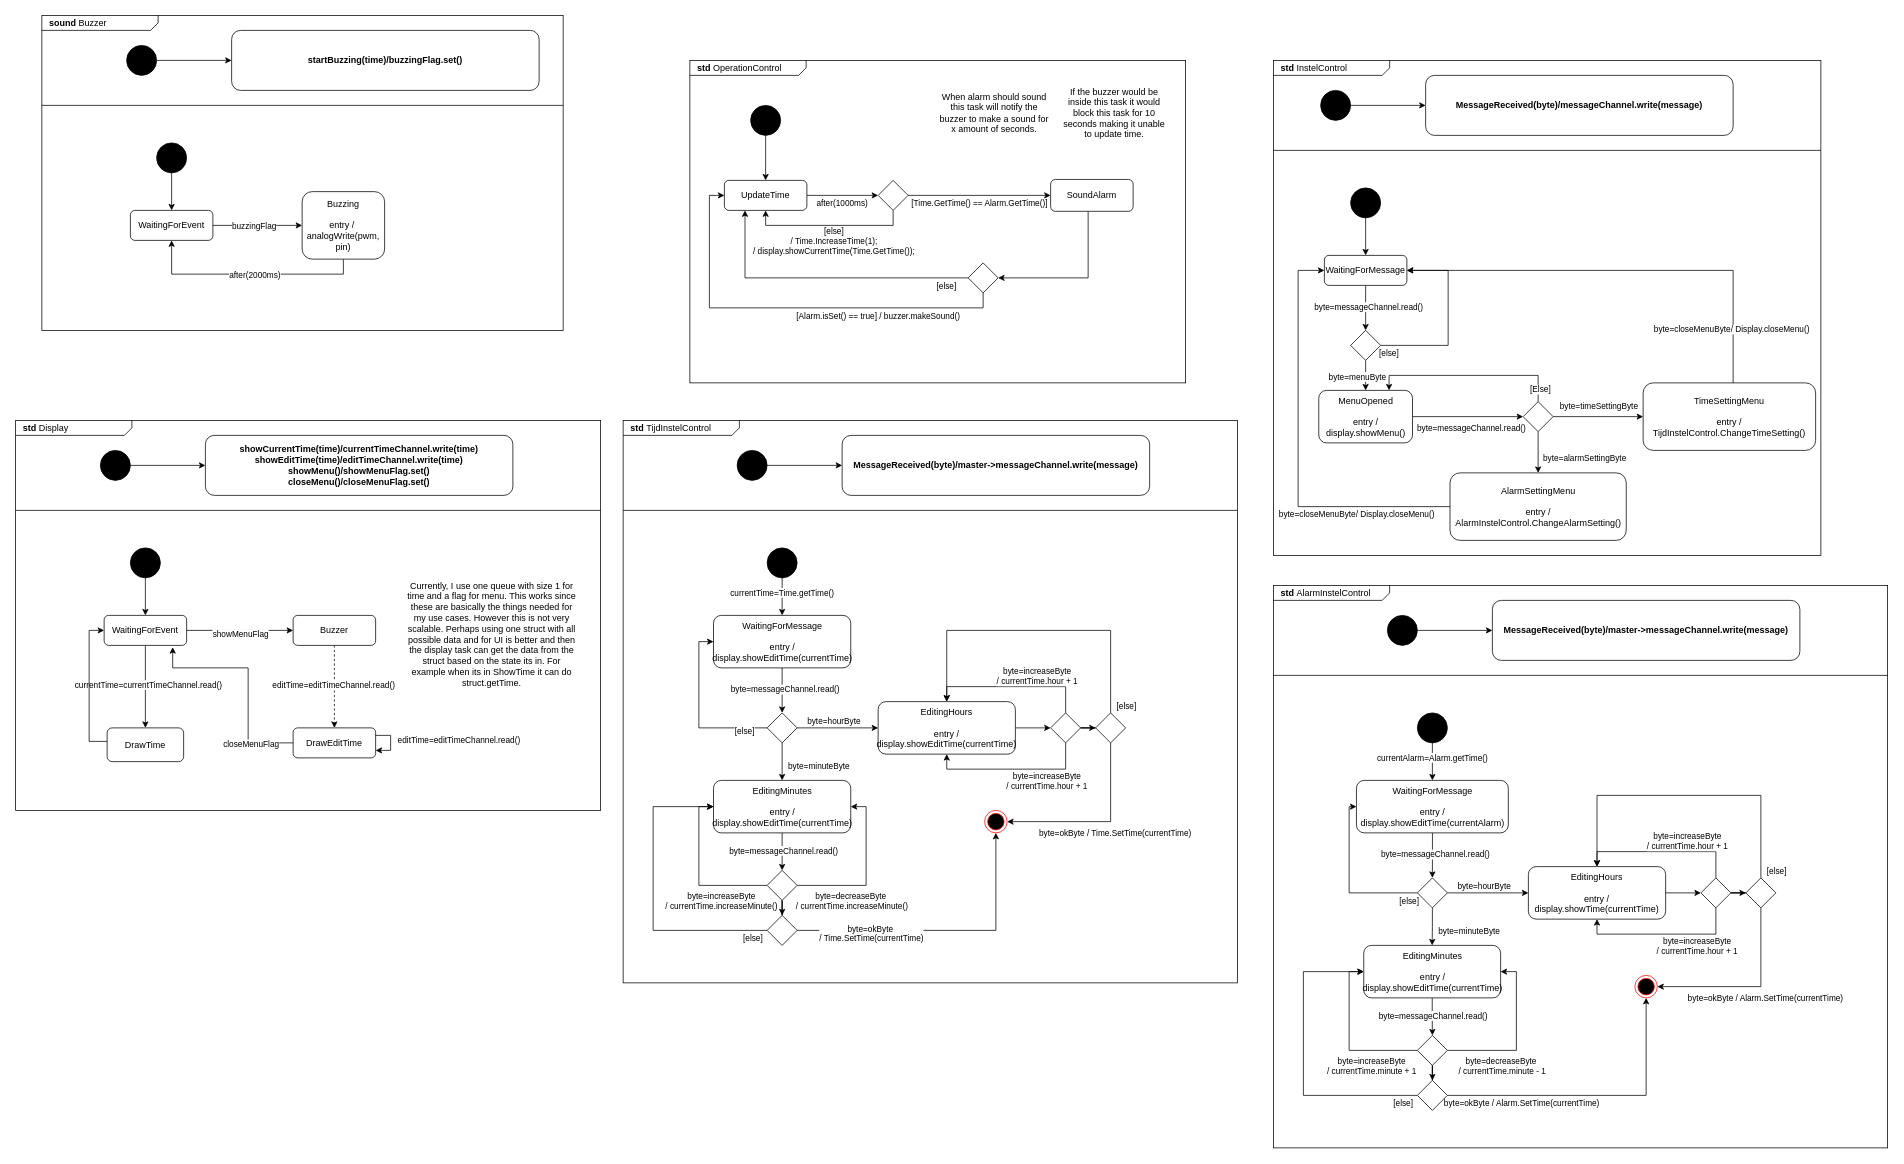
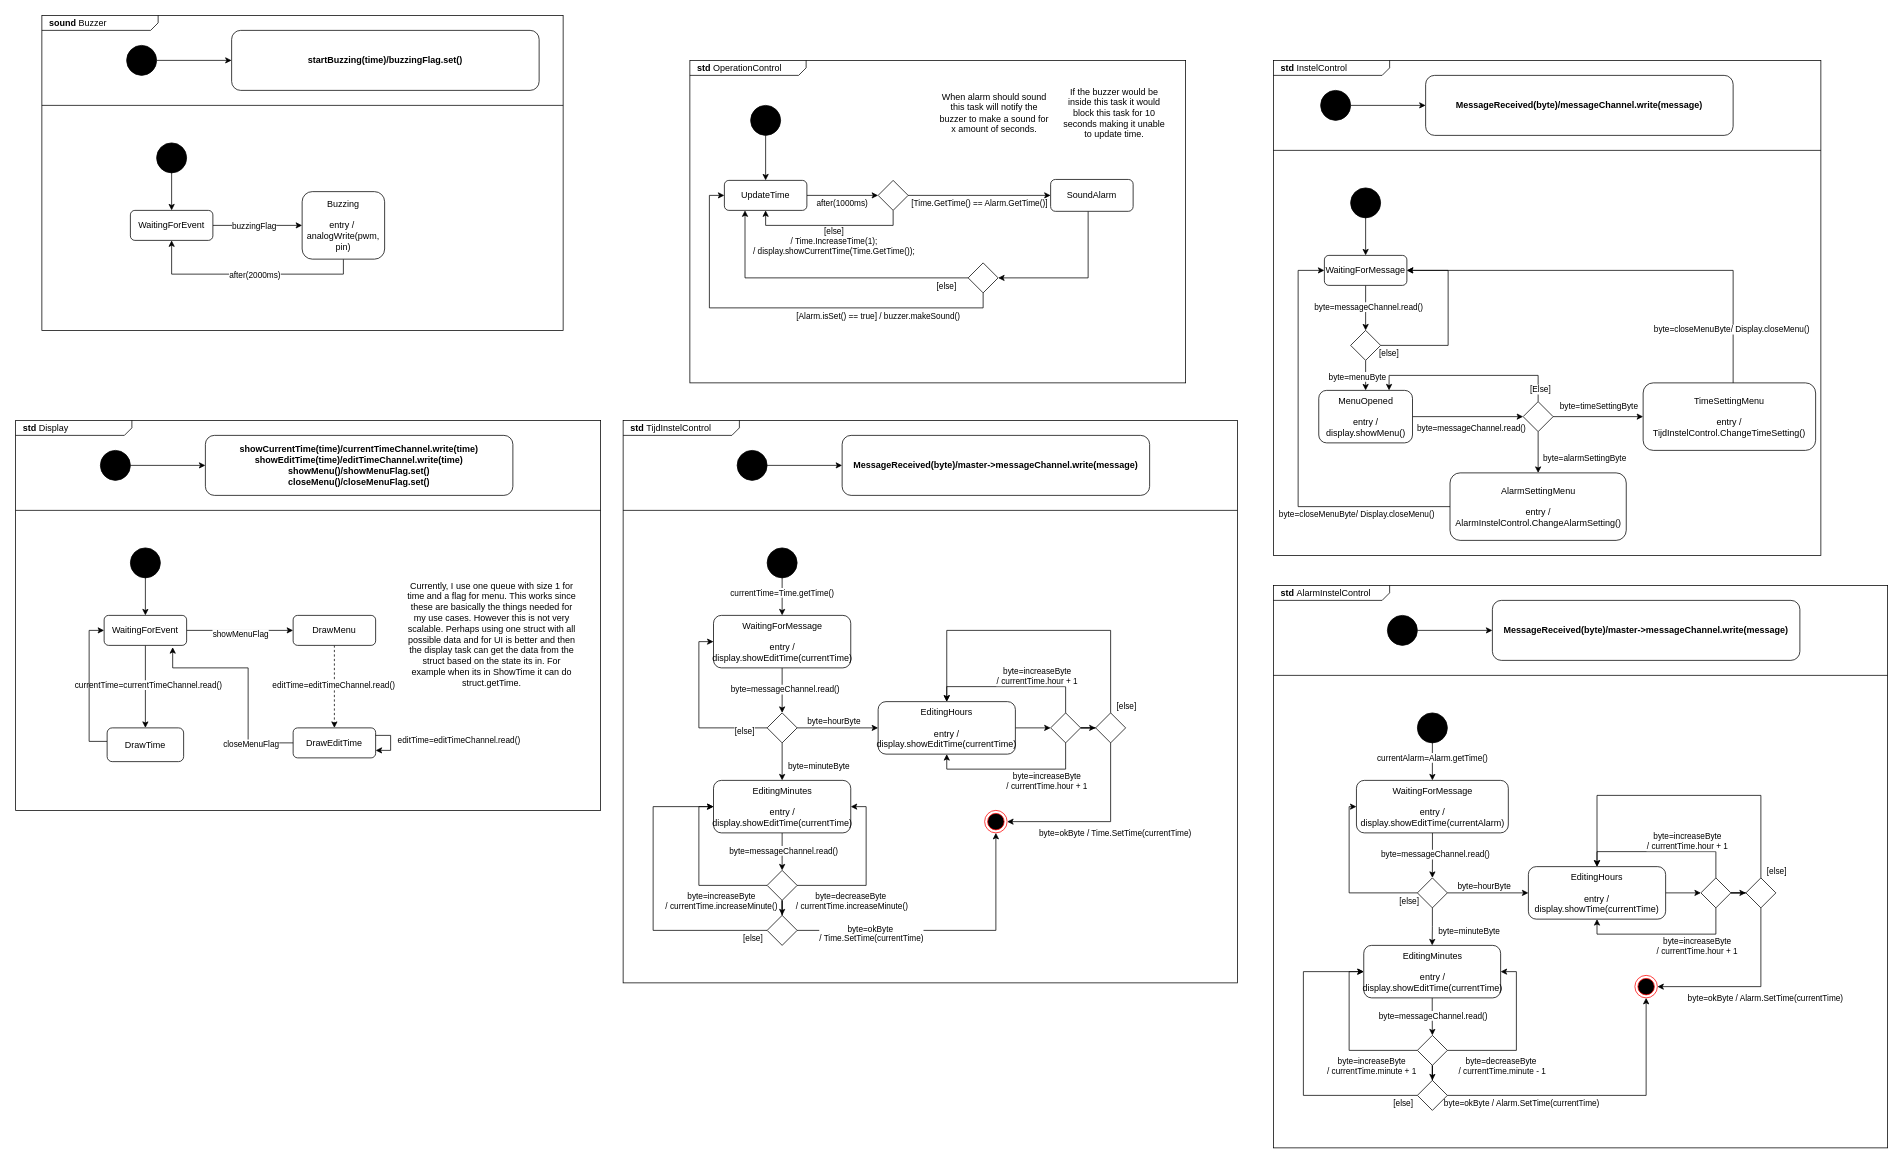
node "Buzzer": label "Buzzer" -> "DrawMenu"
